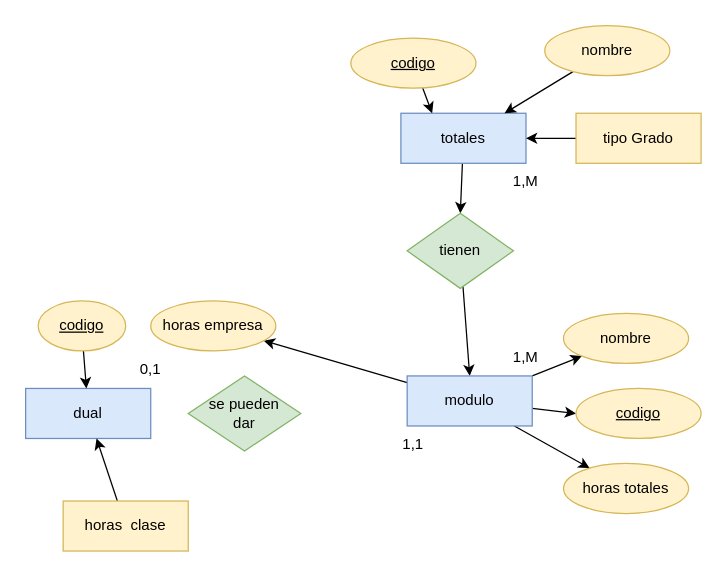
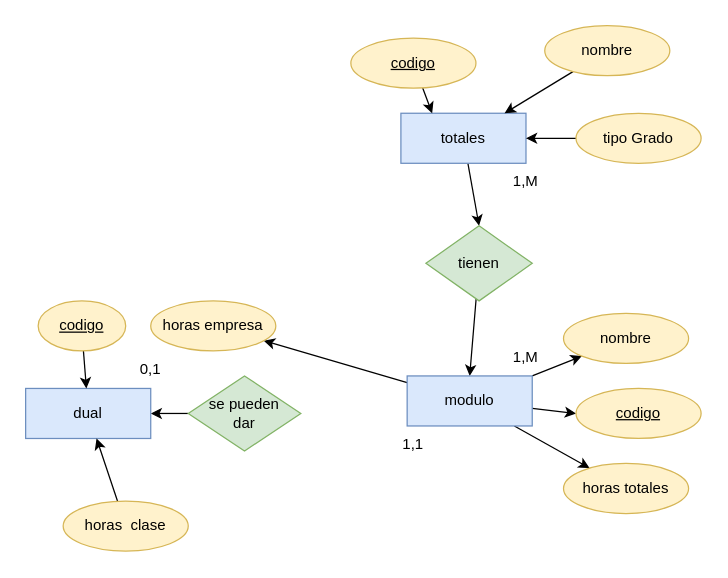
node "tipo Grado": shape rectangle -> ellipse
node "tienen": moved (460, 251) -> (479, 263)
edge "se pueden dar" -> "dual": added
node "horas clase": shape rectangle -> ellipse
